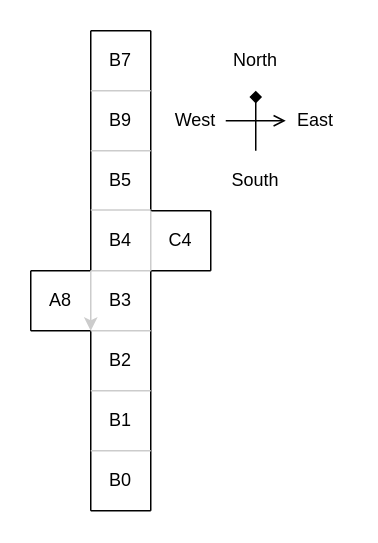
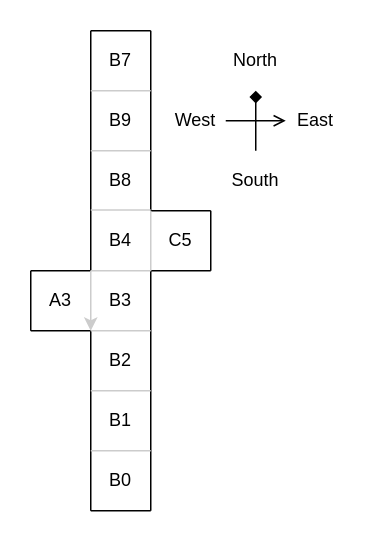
node "B5": label "B5" -> "B8"
node "C4": label "C4" -> "C5"
node "A8": label "A8" -> "A3"
